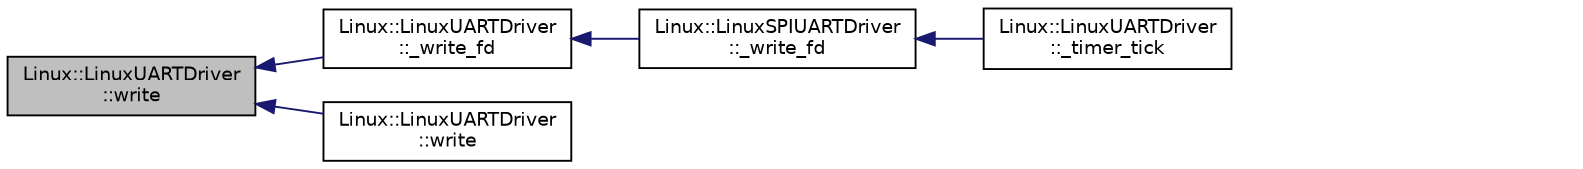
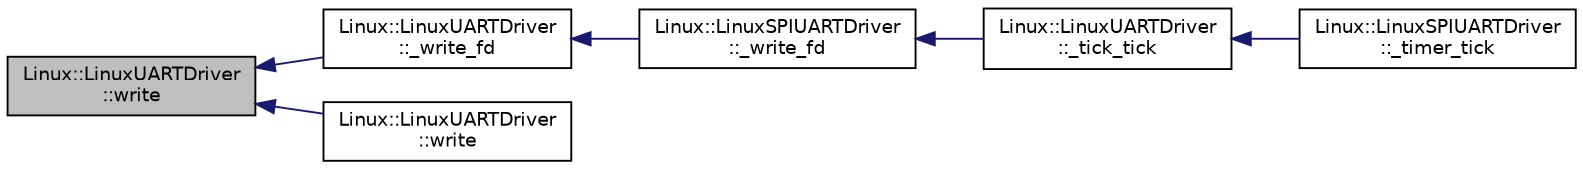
node "Linux::LinuxUARTDriver ::_timer_tick": label "Linux::LinuxUARTDriver ::_timer_tick" -> "Linux::LinuxUARTDriver ::_tick_tick"
node "Linux::LinuxSPIUARTDriver ::_timer_tick": added
